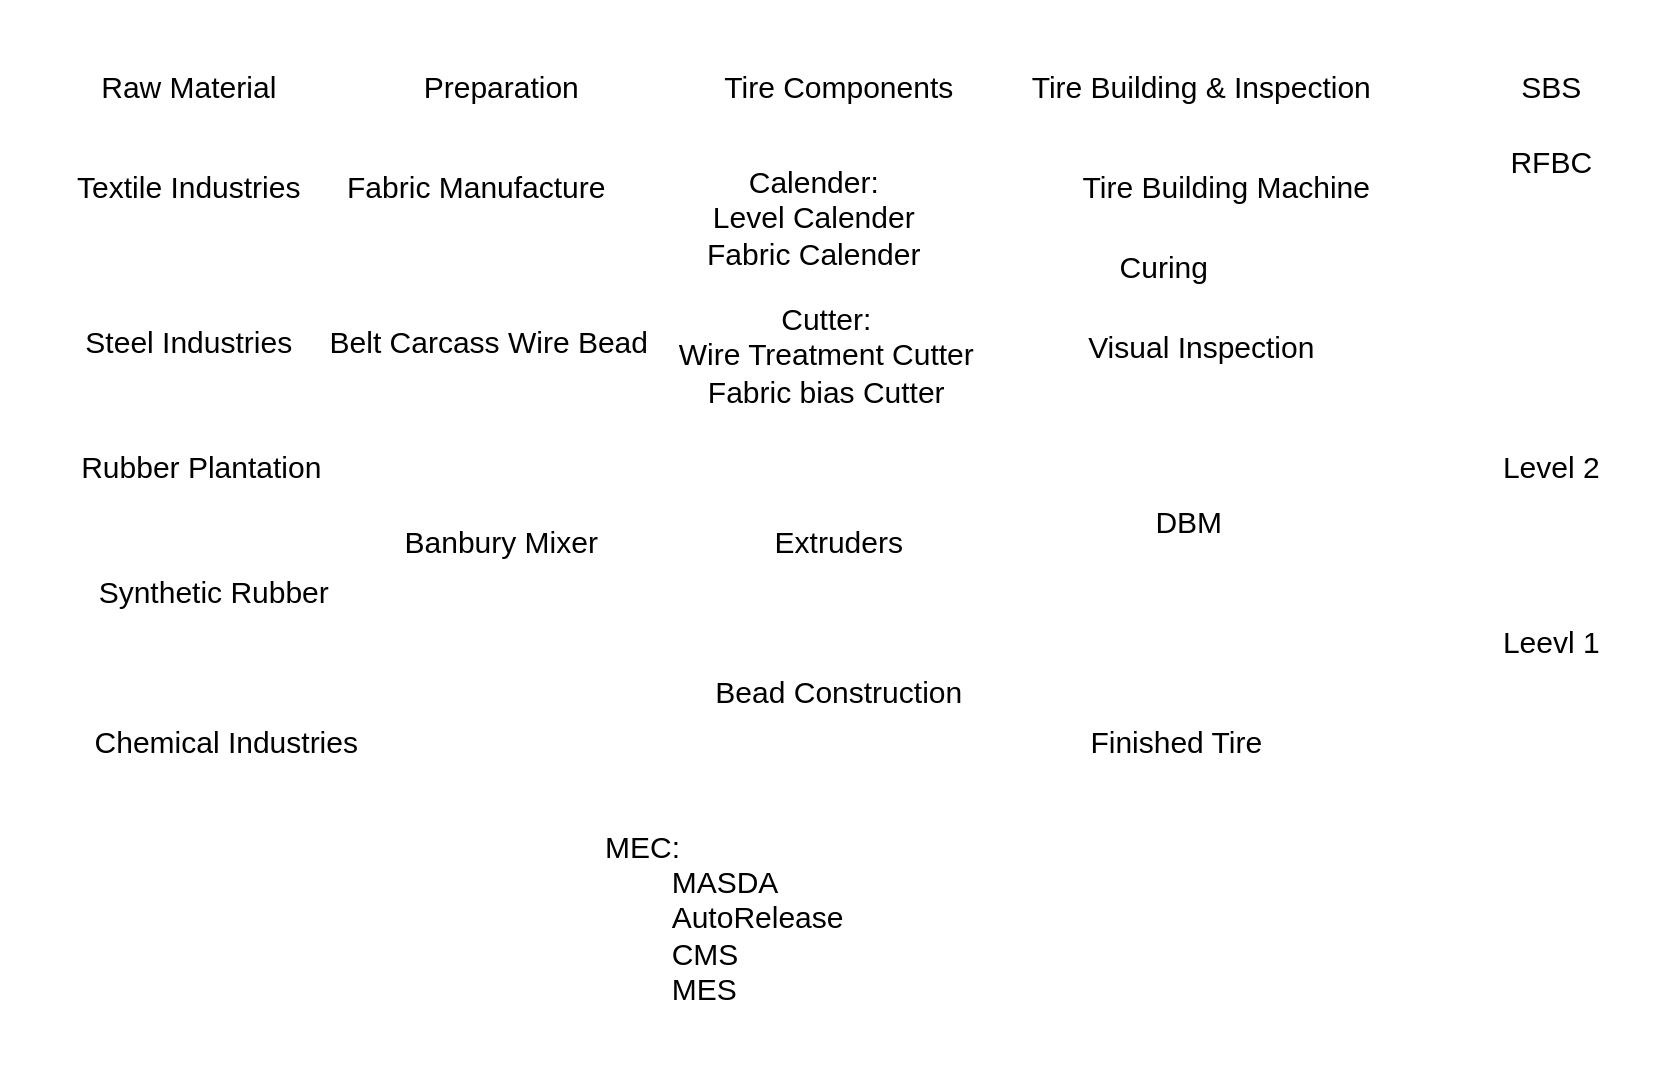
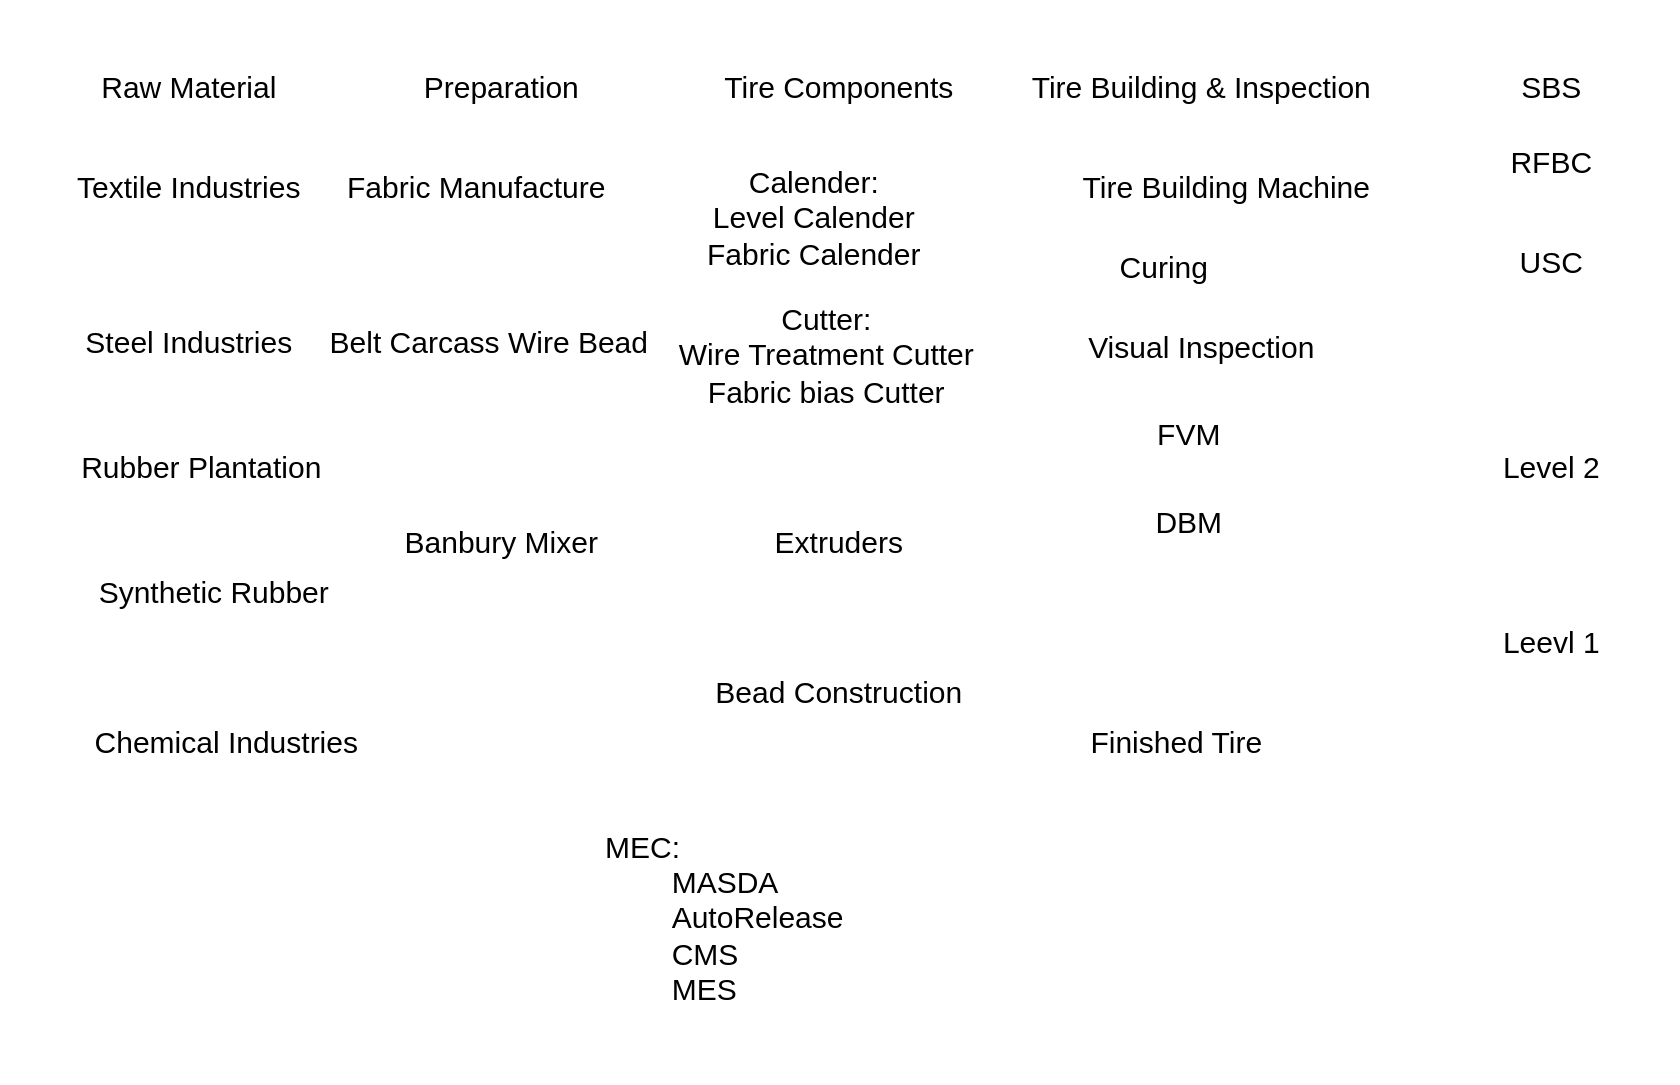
node "USC": added
node "FVM": added
